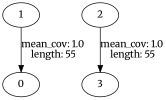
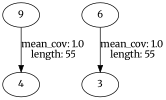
node "1": label "1" -> "9"
node "2": label "2" -> "6"
node "0": label "0" -> "4"
